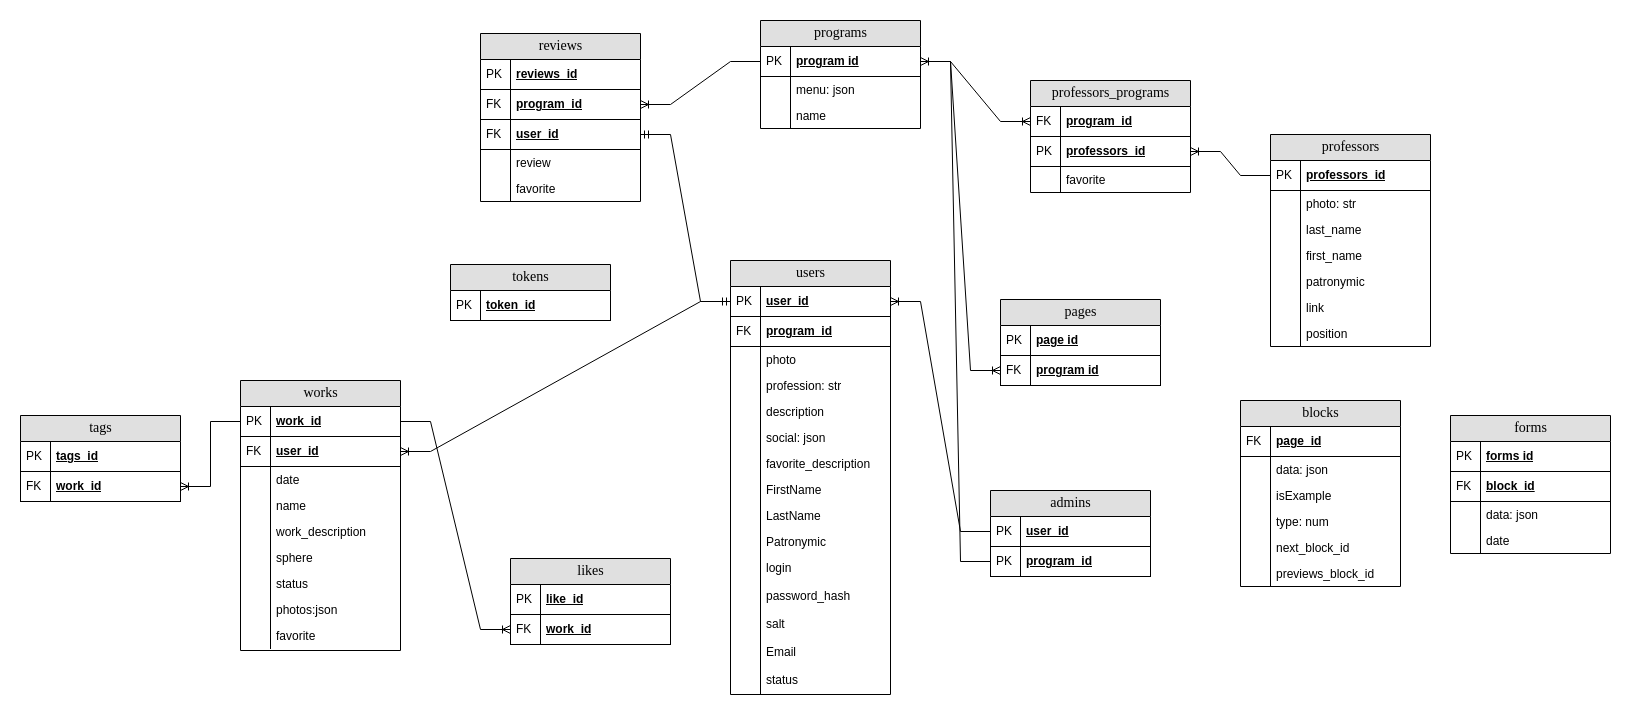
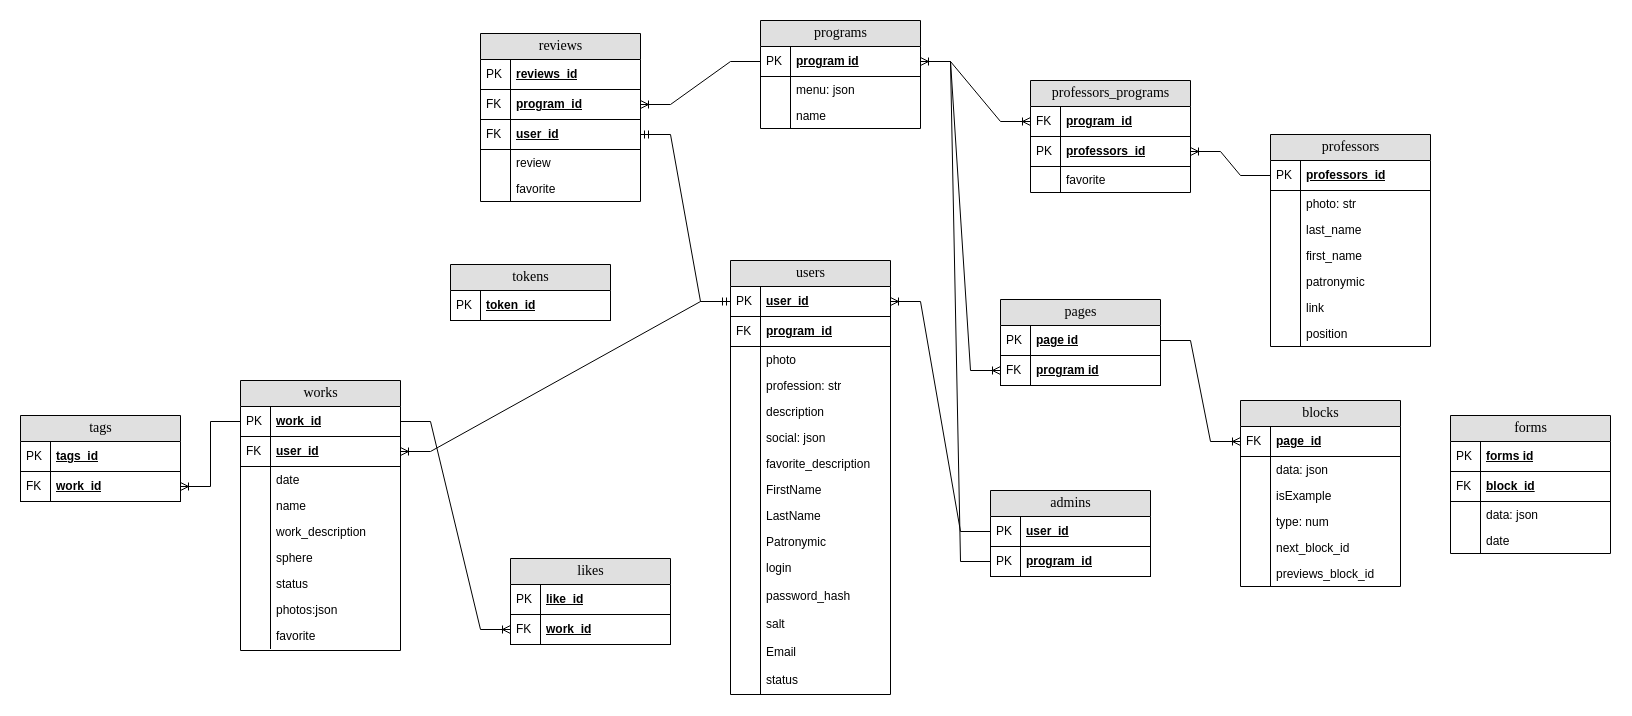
edge "page id" -> "page_id": added
